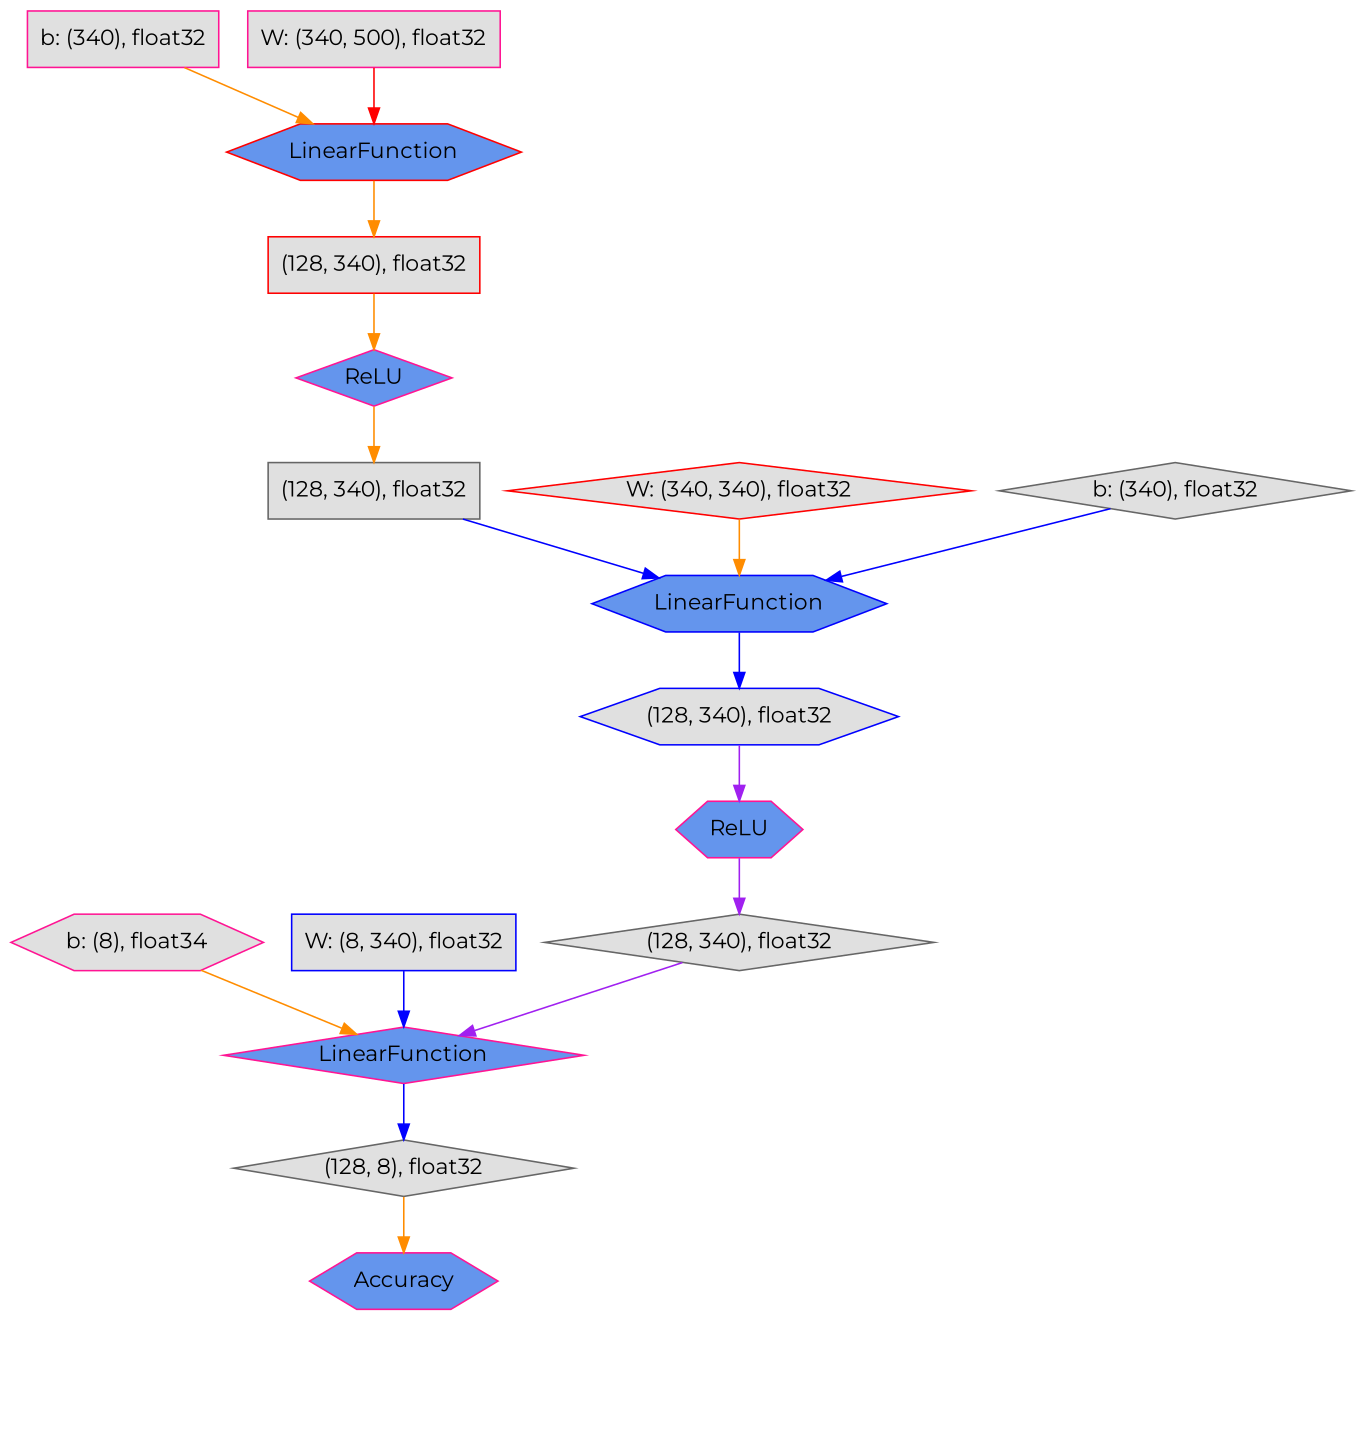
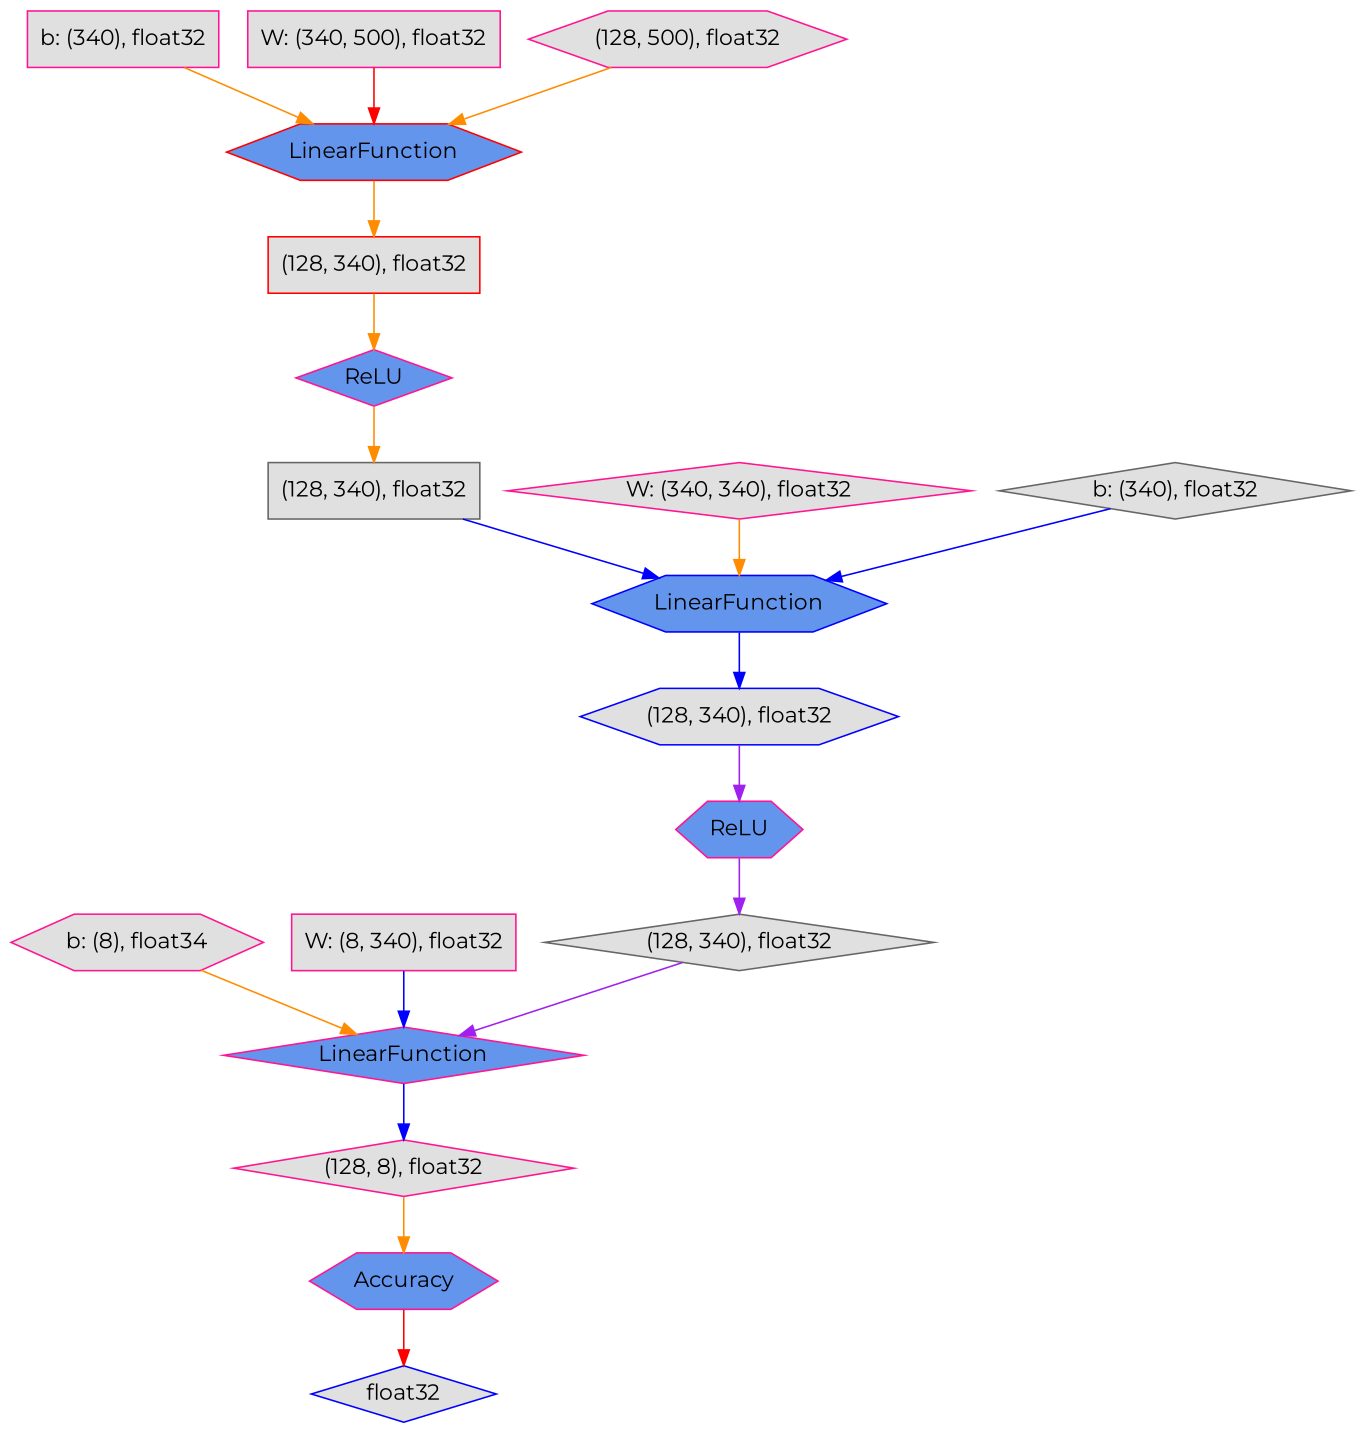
node "(128, 500), float32": added
node "W: (340, 340), float32": color red -> deeppink
node "W: (8, 340), float32": color blue -> deeppink
node "(128, 8), float32": color gray40 -> deeppink
node "float32": added
